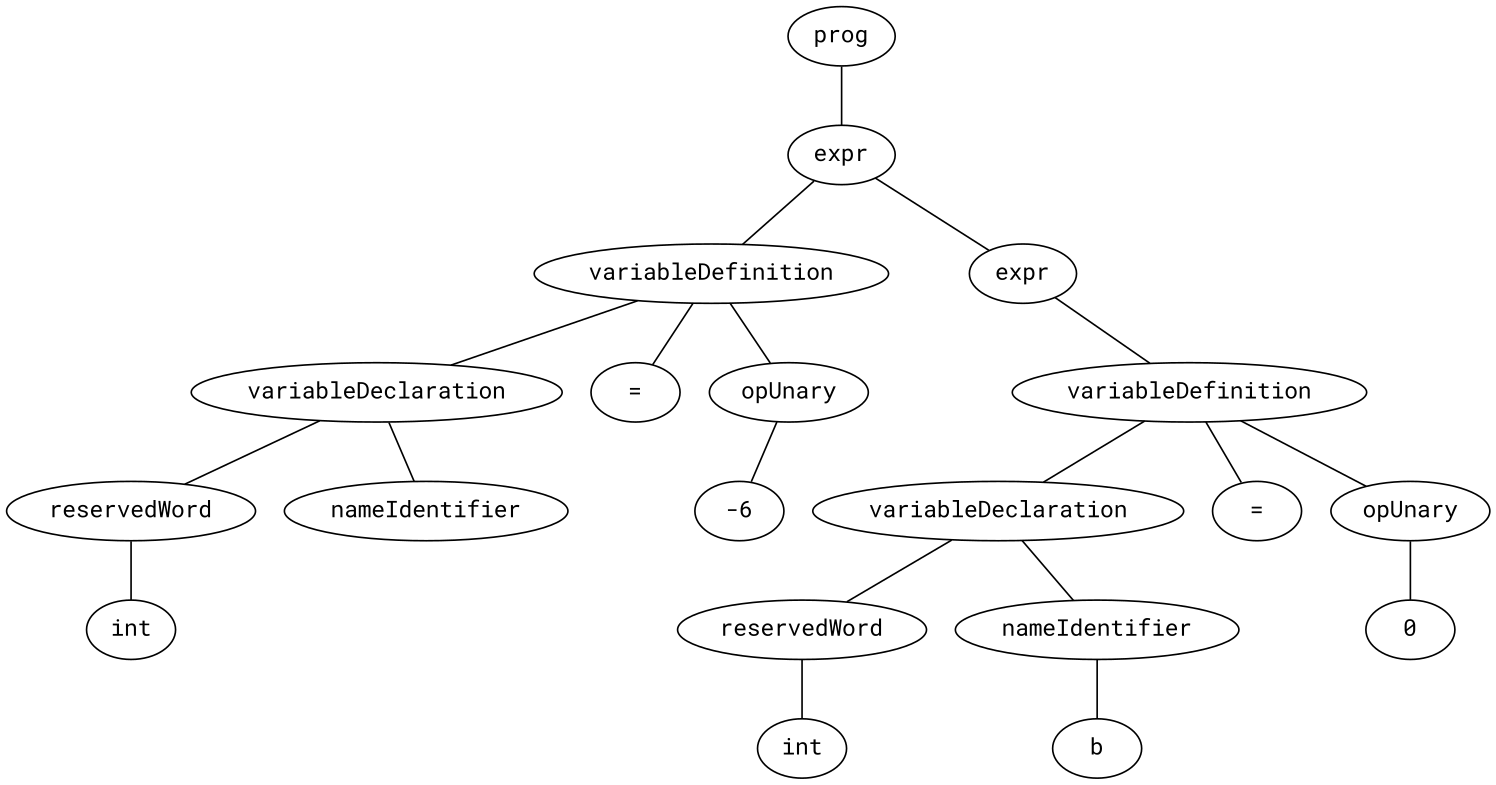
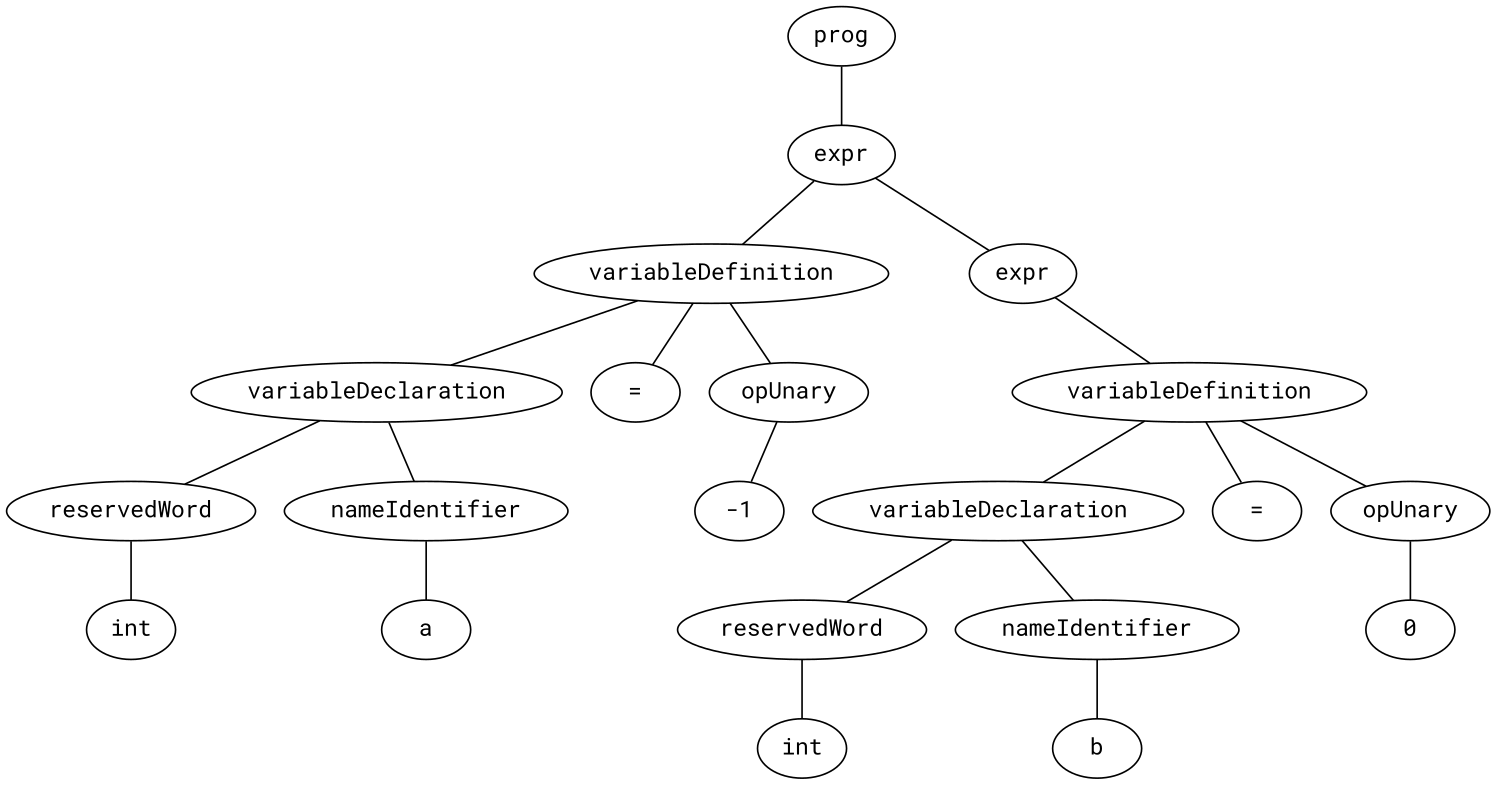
node "-6": label "-6" -> "-1"
node "a": added
